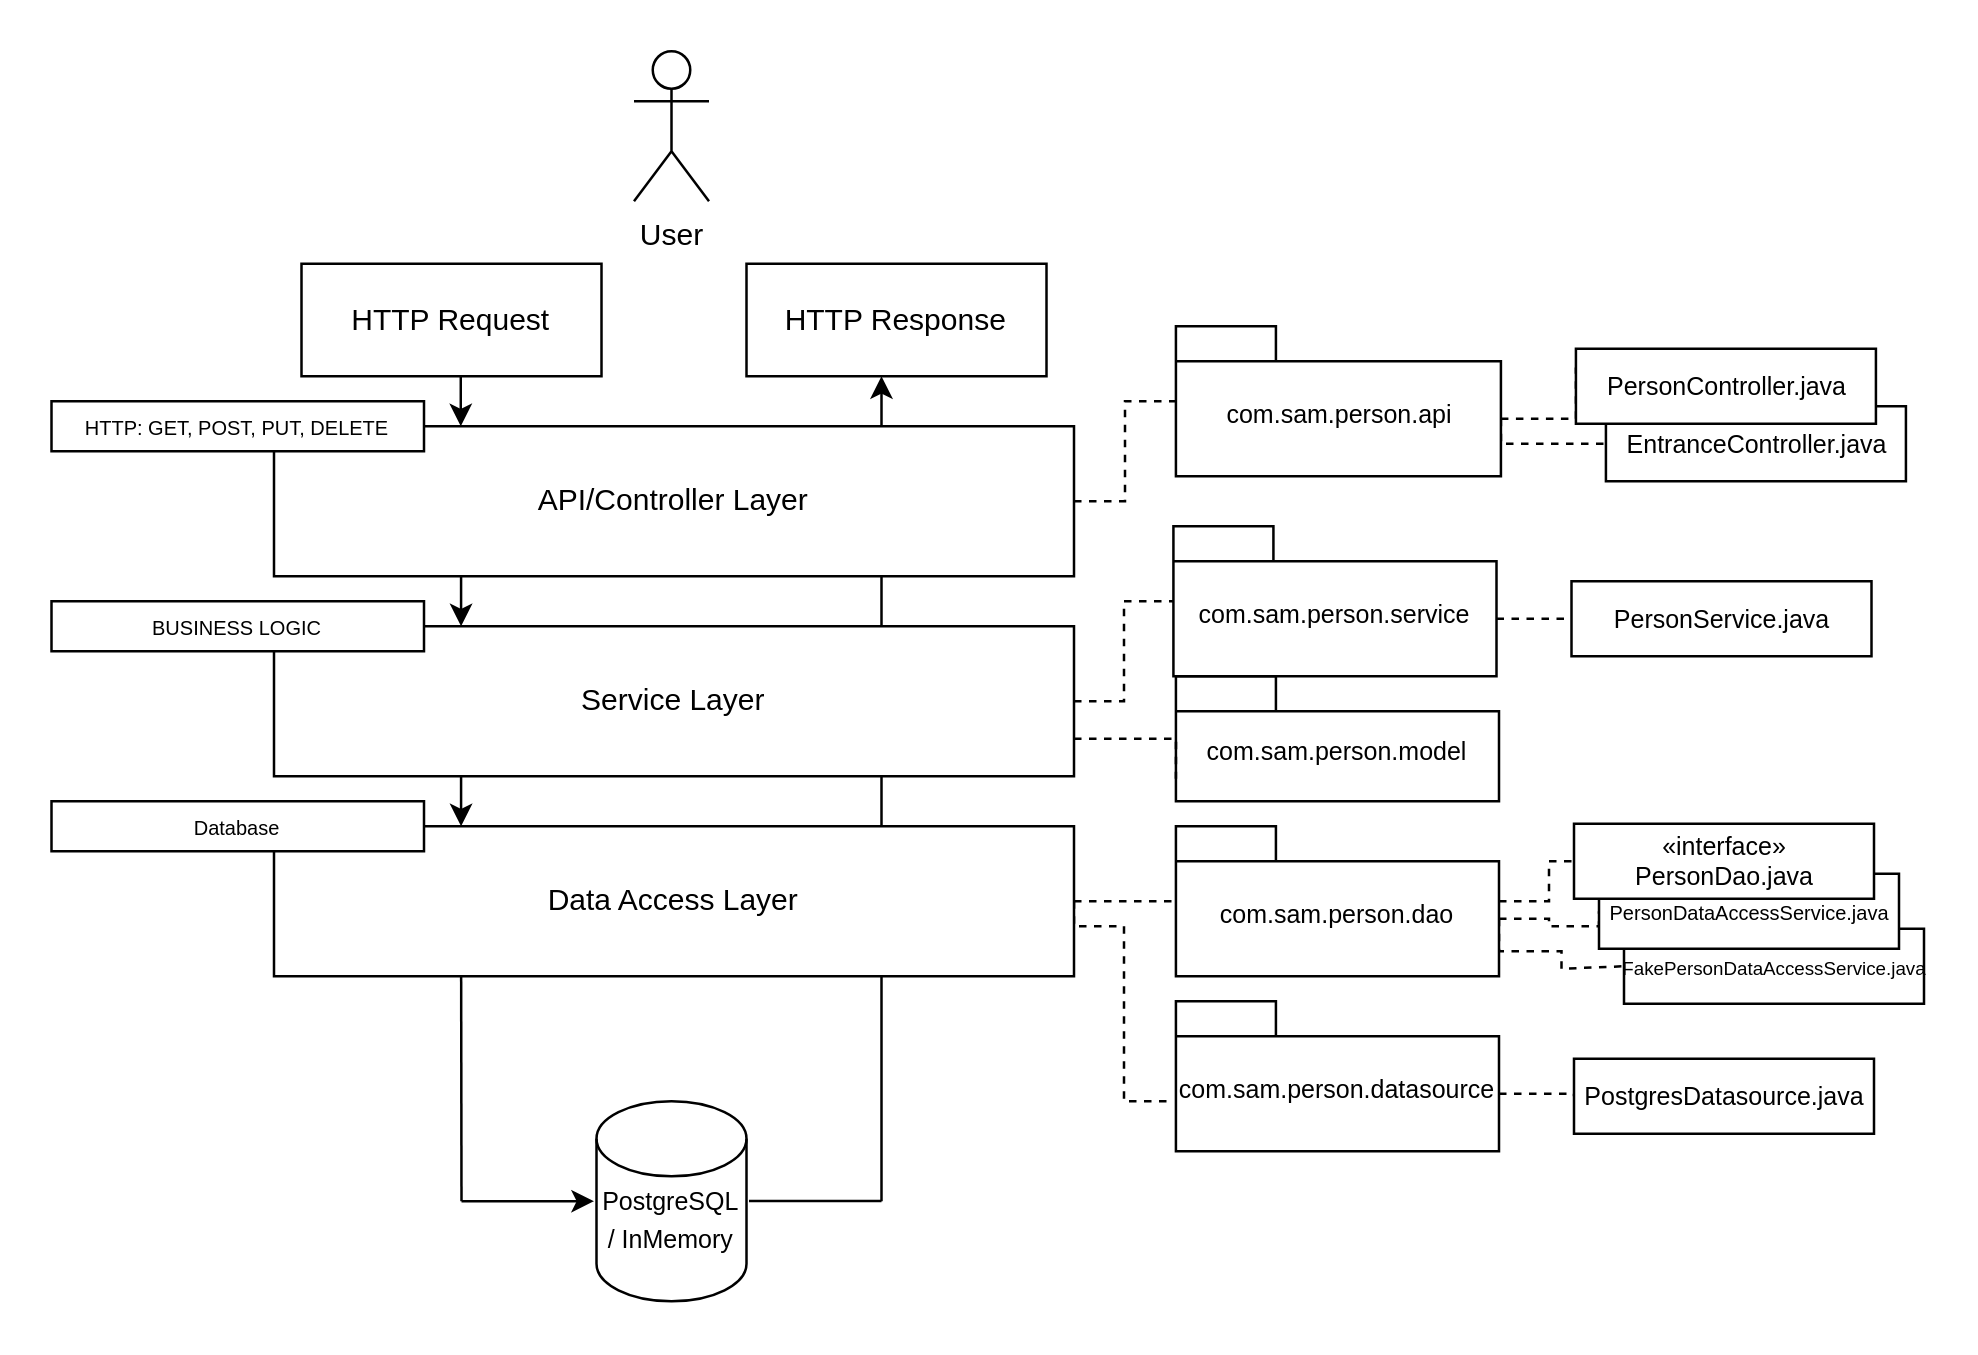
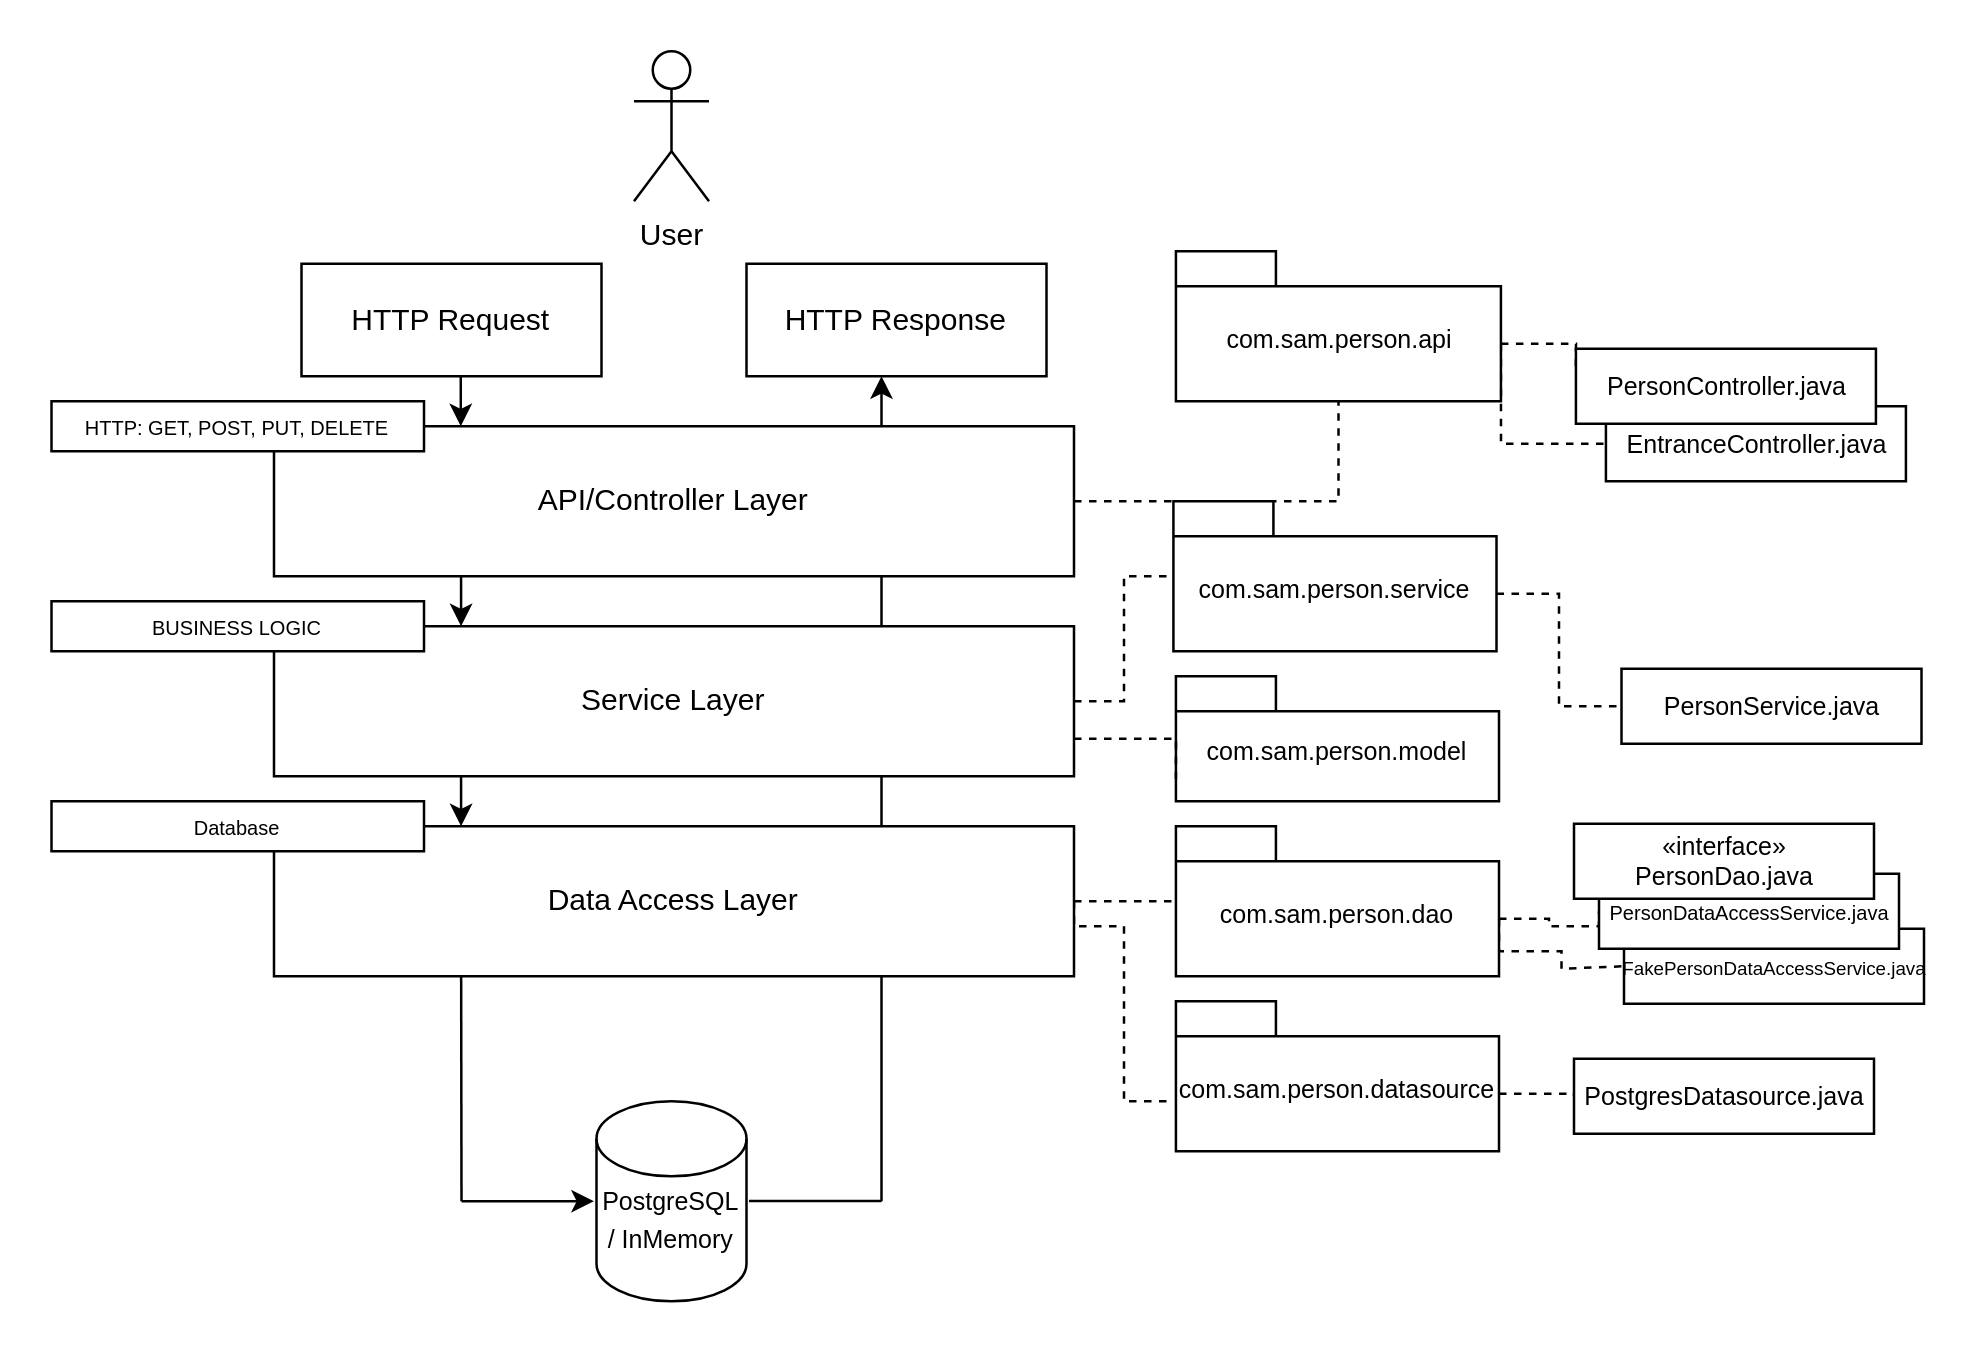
node "com.sam.person.api": moved (1338, 401) -> (1338, 326)
node "com.sam.person.service": moved (1335, 601) -> (1335, 576)
node "PersonService.java": moved (1721, 619) -> (1771, 706)
edge "«interface»PersonDao.java" -- "com.sam.person.dao": removed
